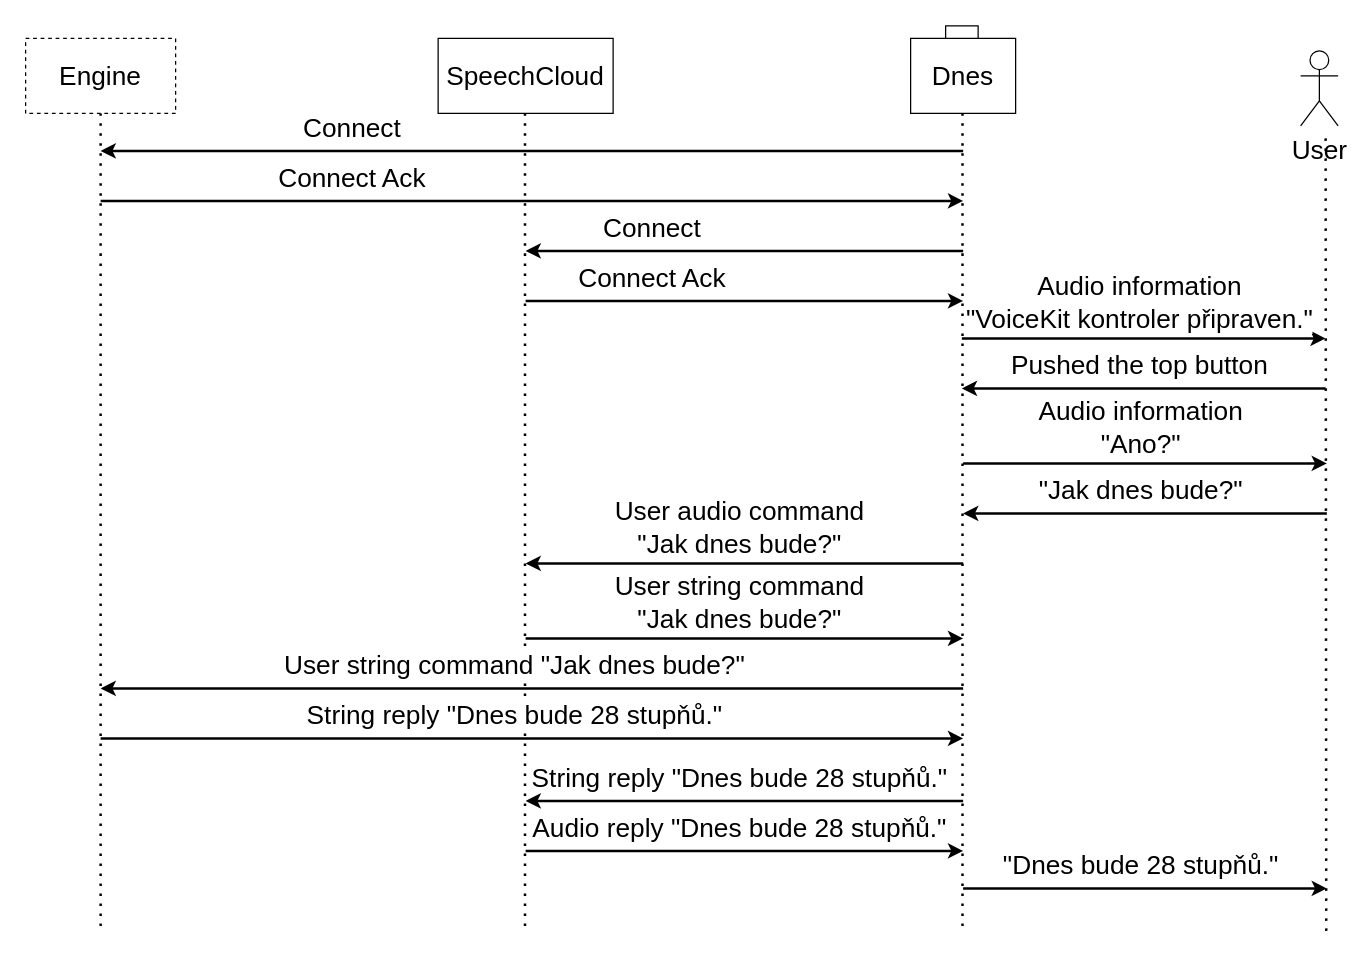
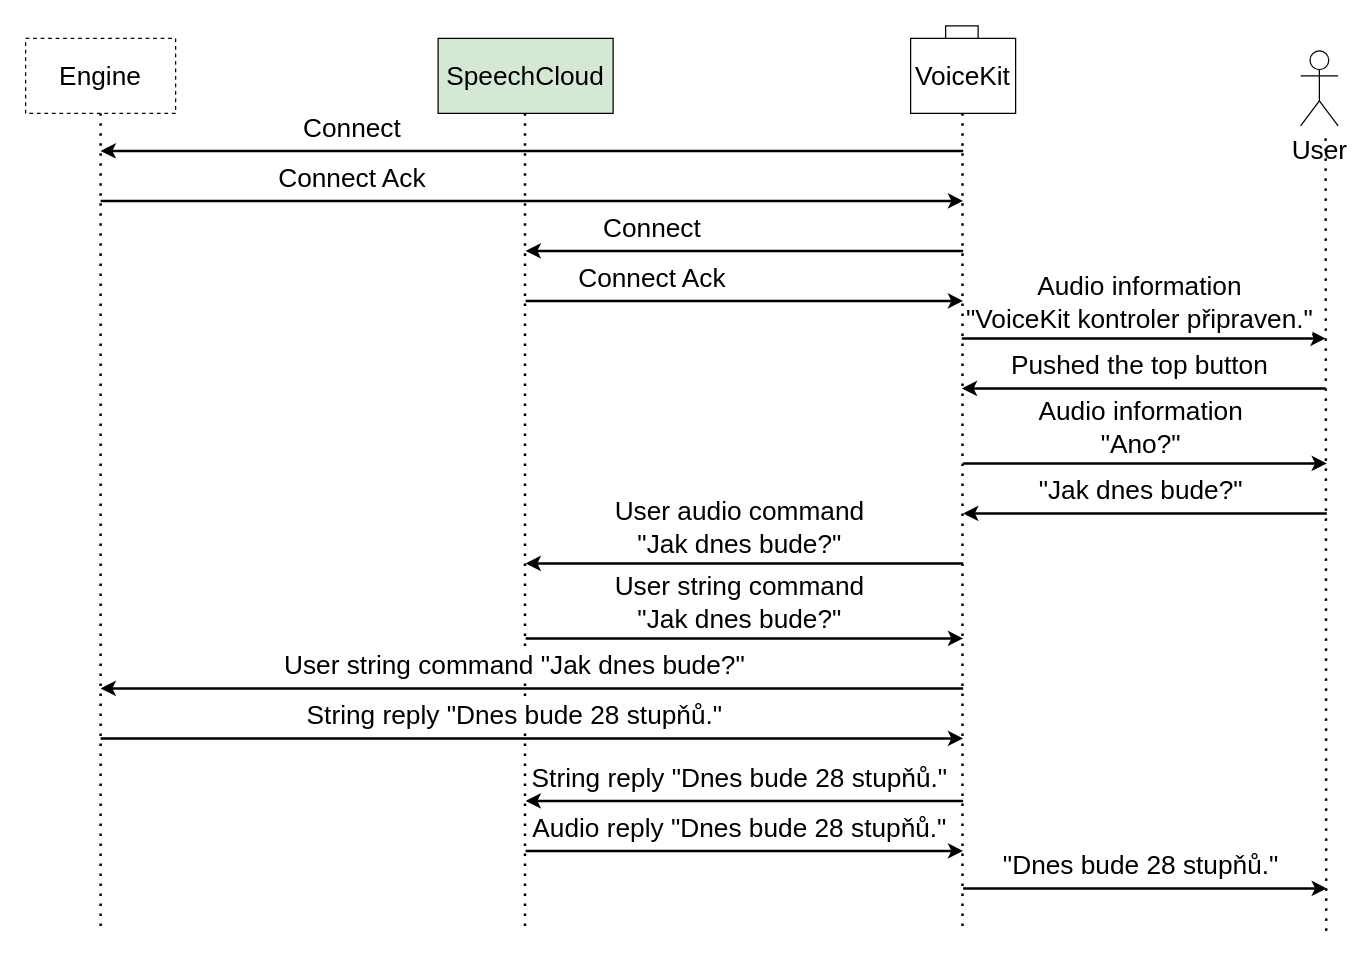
node "SpeechCloud": fillcolor #ffffff -> #d5e8d4
node "Dnes": label "Dnes" -> "VoiceKit"
